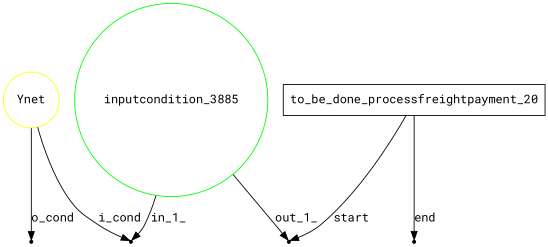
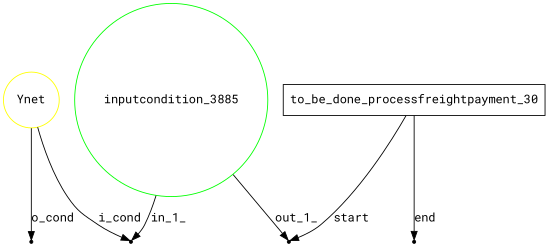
node "to_be_done_processfreightpayment_20": label "to_be_done_processfreightpayment_20" -> "to_be_done_processfreightpayment_30"
